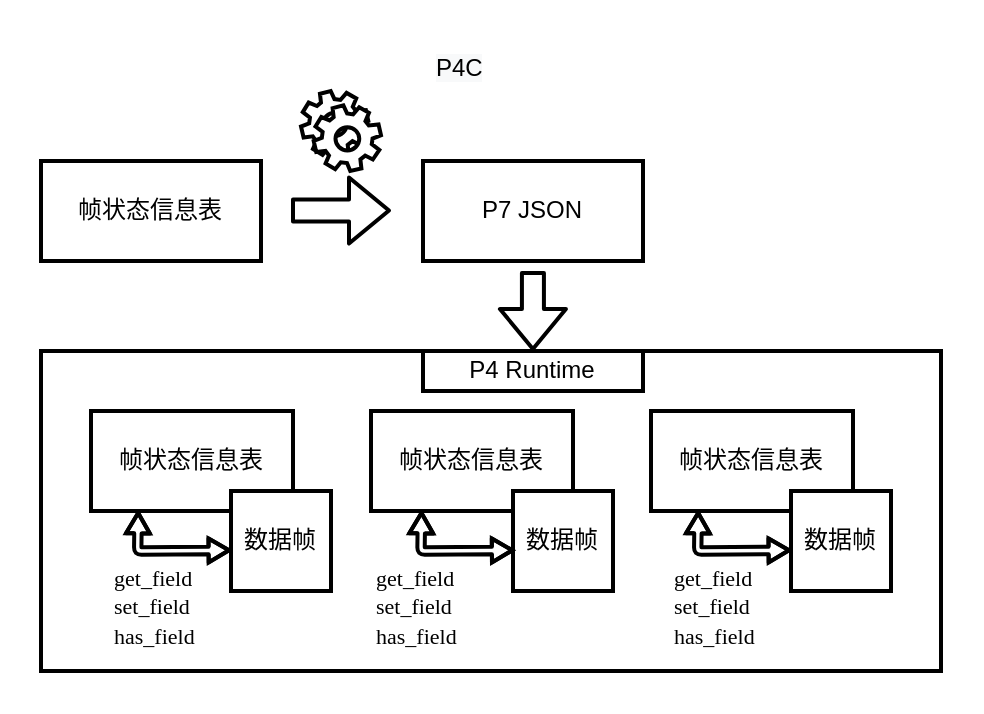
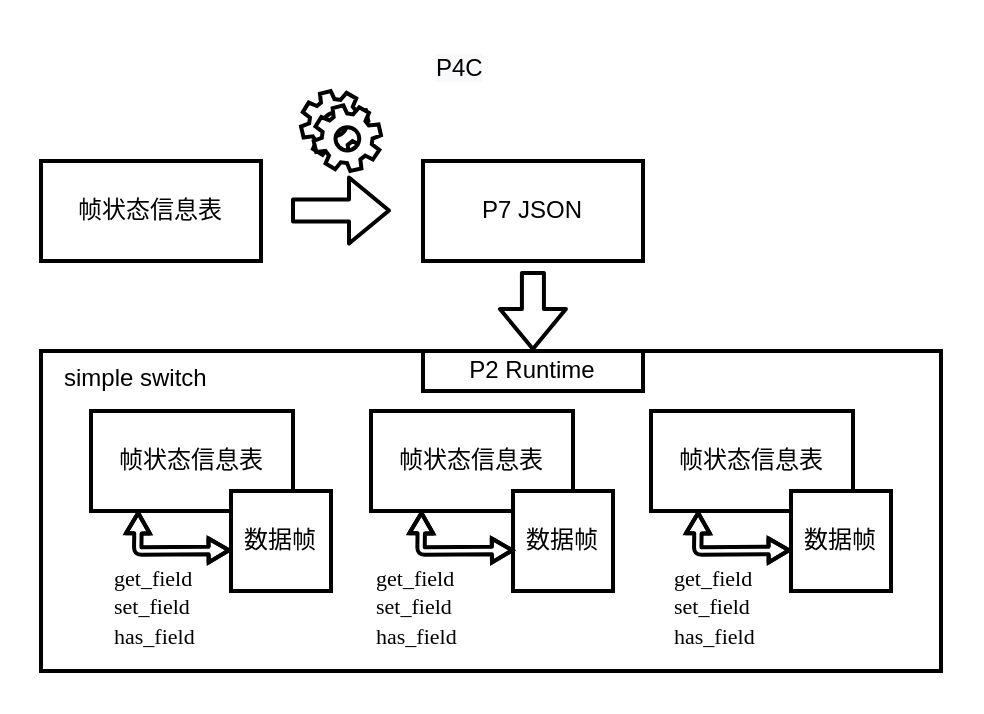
node "P4 Runtime": label "P4 Runtime" -> "P2 Runtime"
node "simple switch": added
